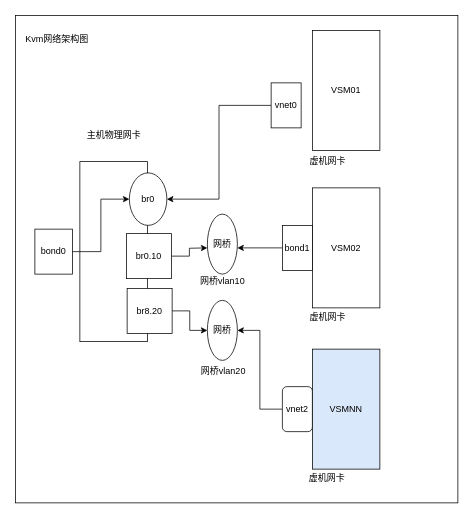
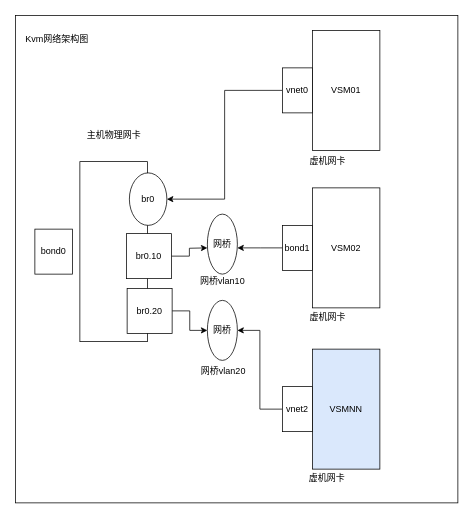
node "vnet0": moved (286, 105) -> (297, 90)
edge "bond0" -> "br0": removed
node "br8.20": label "br8.20" -> "br0.20"
node "vnet2": shape rounded rectangle -> rectangle
